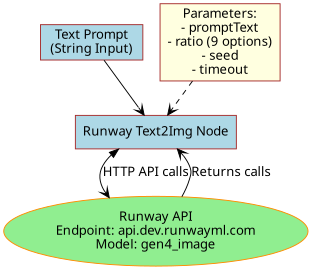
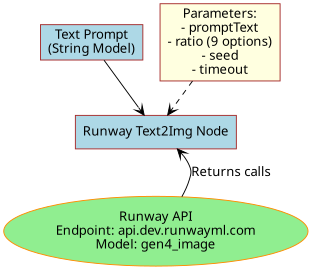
node "Text Prompt (String Input)": label "Text Prompt (String Input)" -> "Text Prompt (String Model)"
edge "Runway Text2Img Node" -- "Runway API Endpoint: api.dev.runwayml.com Model: gen4_image": removed, label "HTTP API calls"
